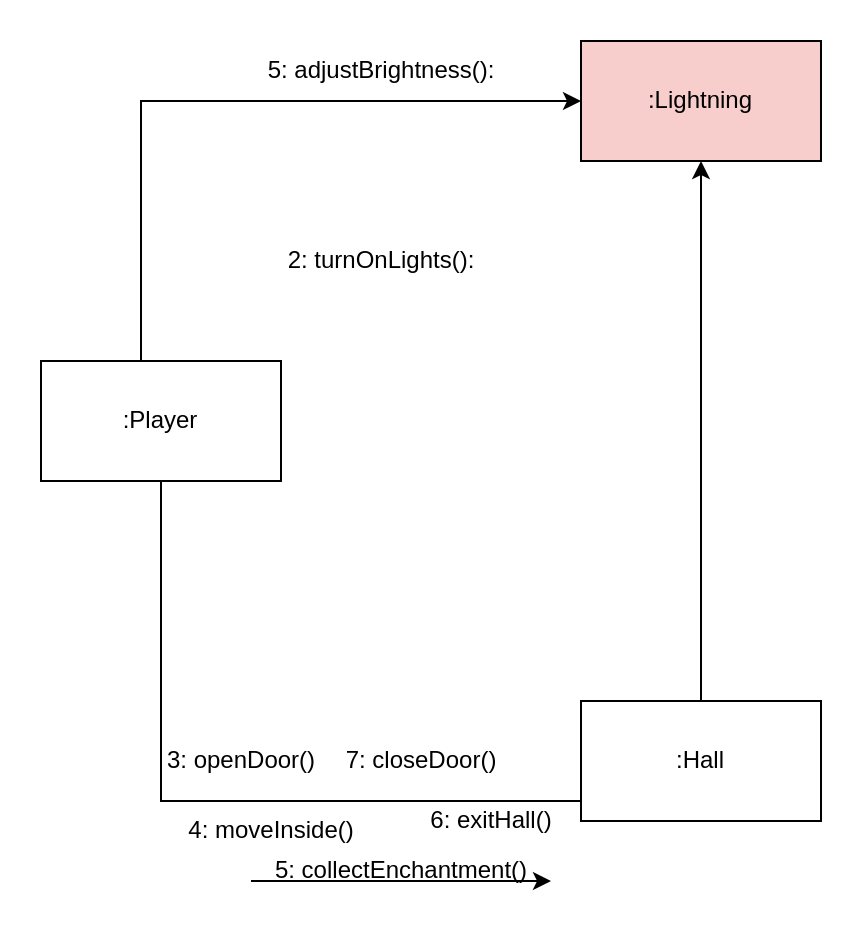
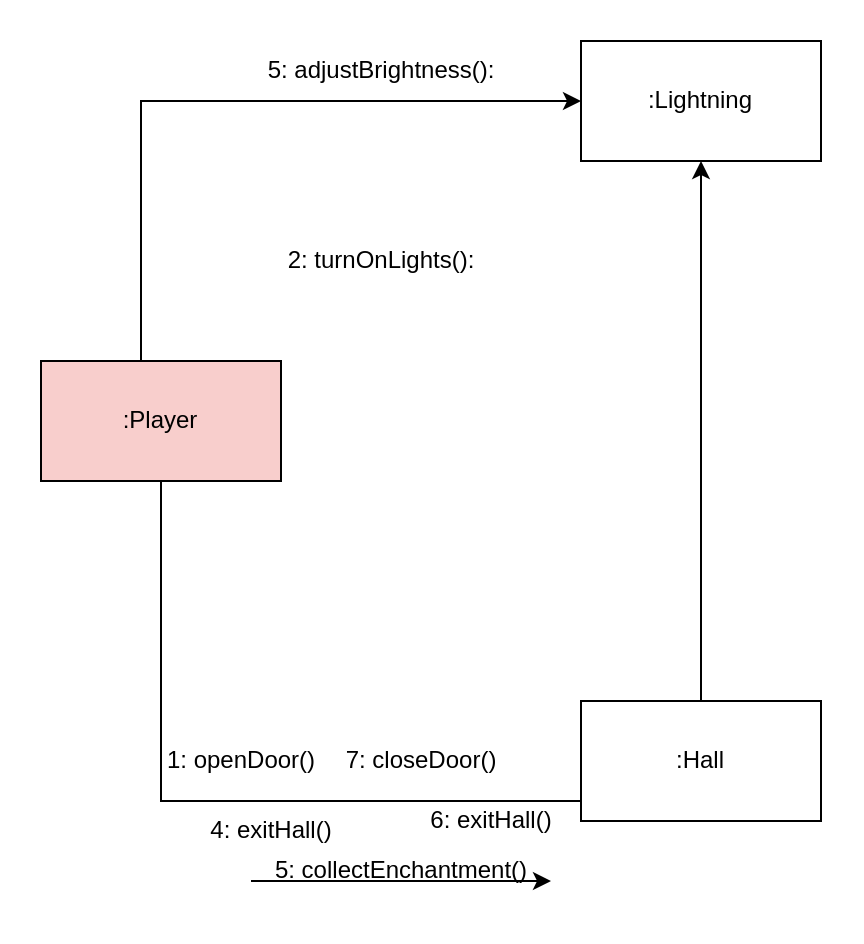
node ":Lightning": fillcolor #f8cecc -> #ffffff
node ":Player": fillcolor #ffffff -> #f8cecc
node "3: openDoor()": label "3: openDoor()" -> "1: openDoor()"
node "4: moveInside()": label "4: moveInside()" -> "4: exitHall()"
